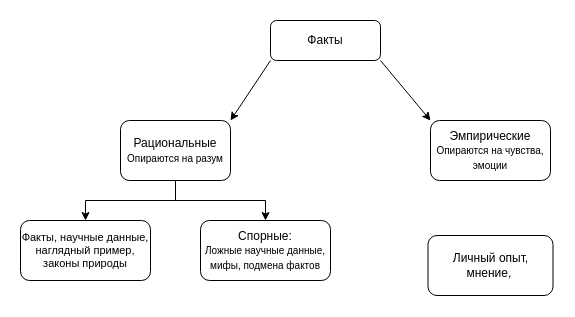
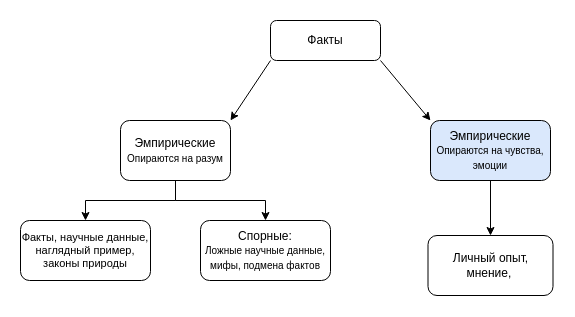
node "Рациональные Опираются на разум": label "Рациональные Опираются на разум" -> "Эмпирические Опираются на разум"
node "Эмпирические Опираются на чувства, эмоции": fillcolor #ffffff -> #dae8fc
edge "Эмпирические Опираются на чувства, эмоции" -> "Личный опыт, мнение,": added
